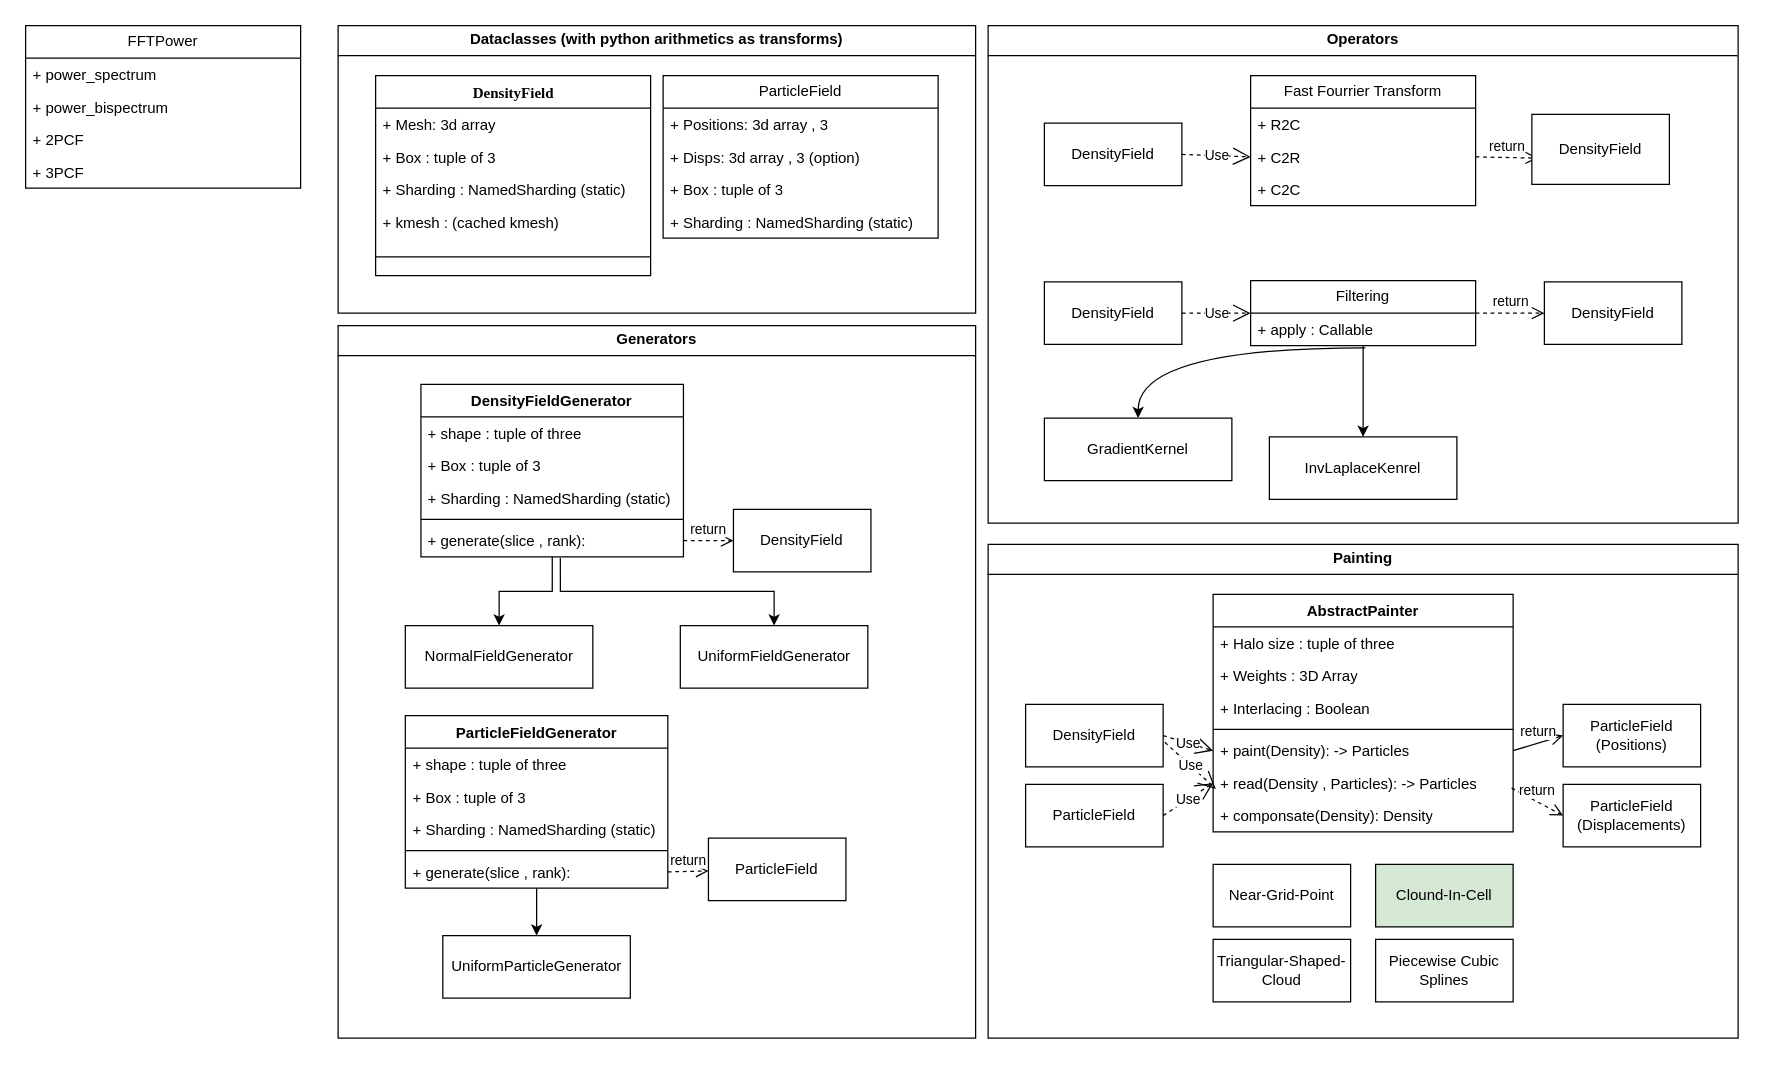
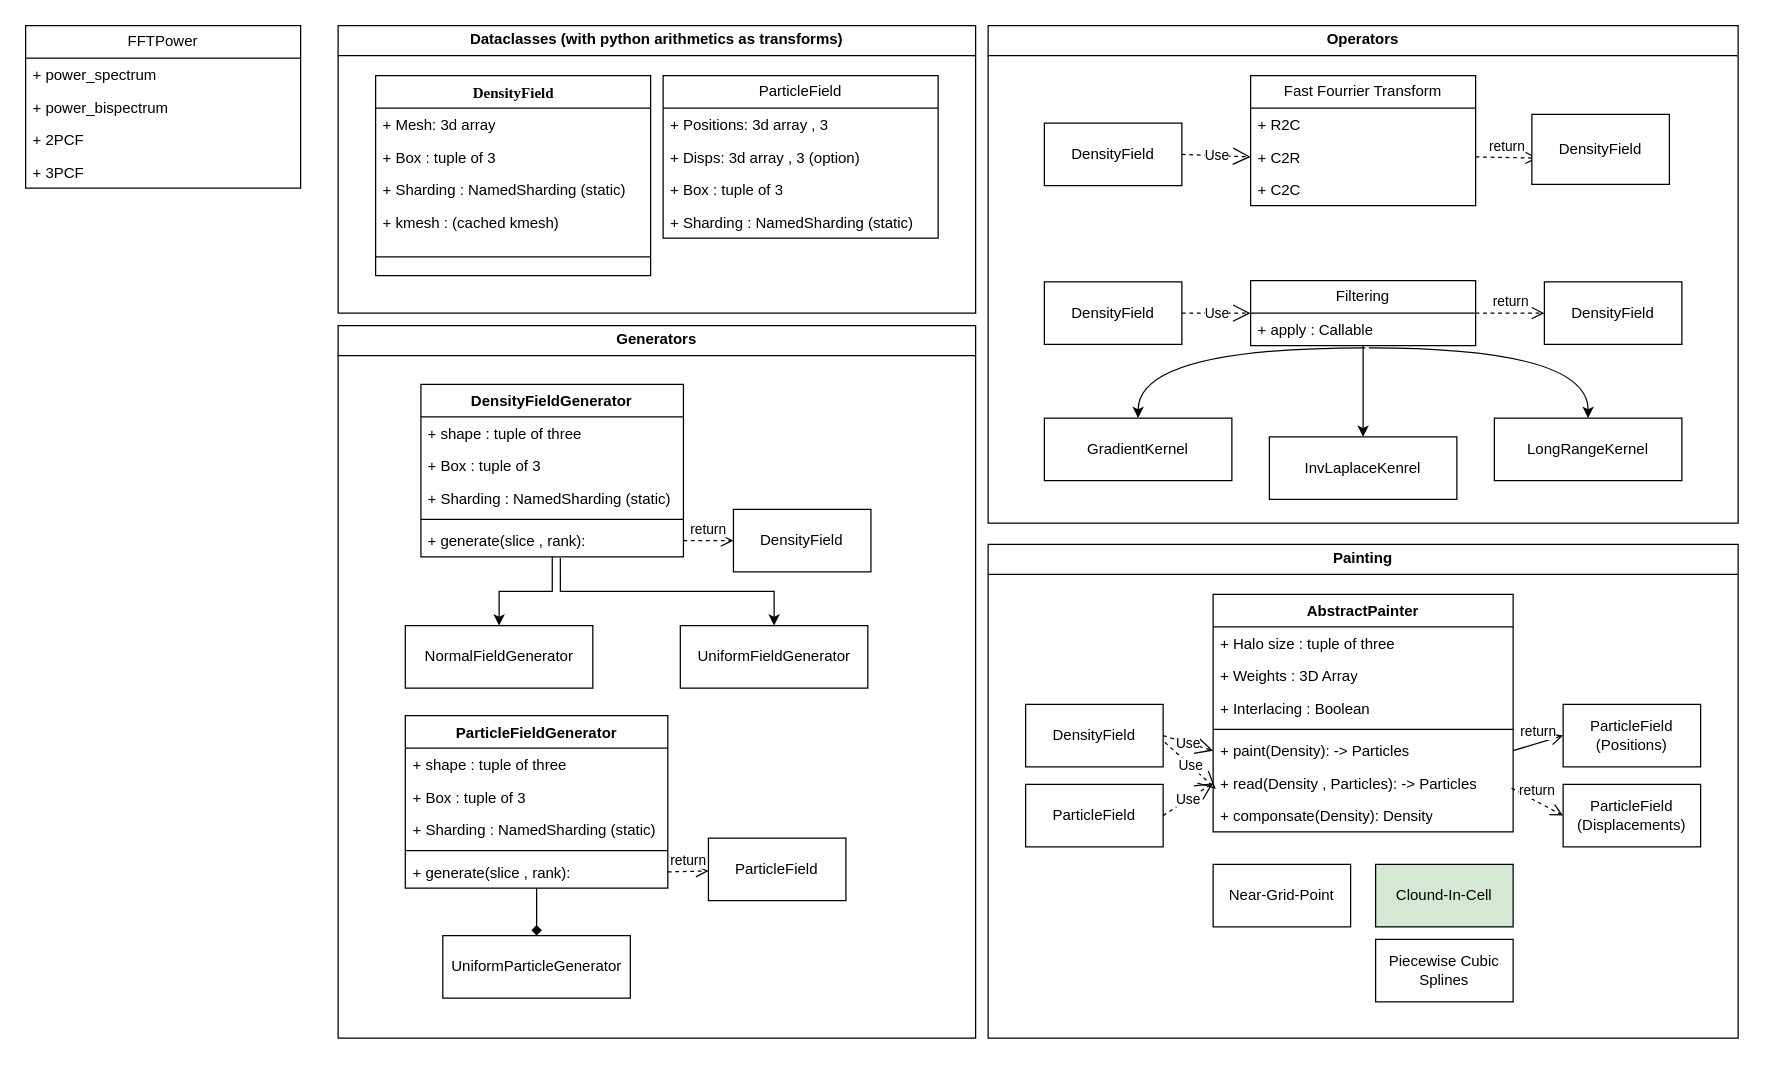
edge "+ apply : Callable" -> "LongRangeKernel": added
node "LongRangeKernel": added
edge "ParticleFieldGenerator" -> "UniformParticleGenerator": arrowhead classic -> diamond
node "Triangular-Shaped-Cloud": removed
